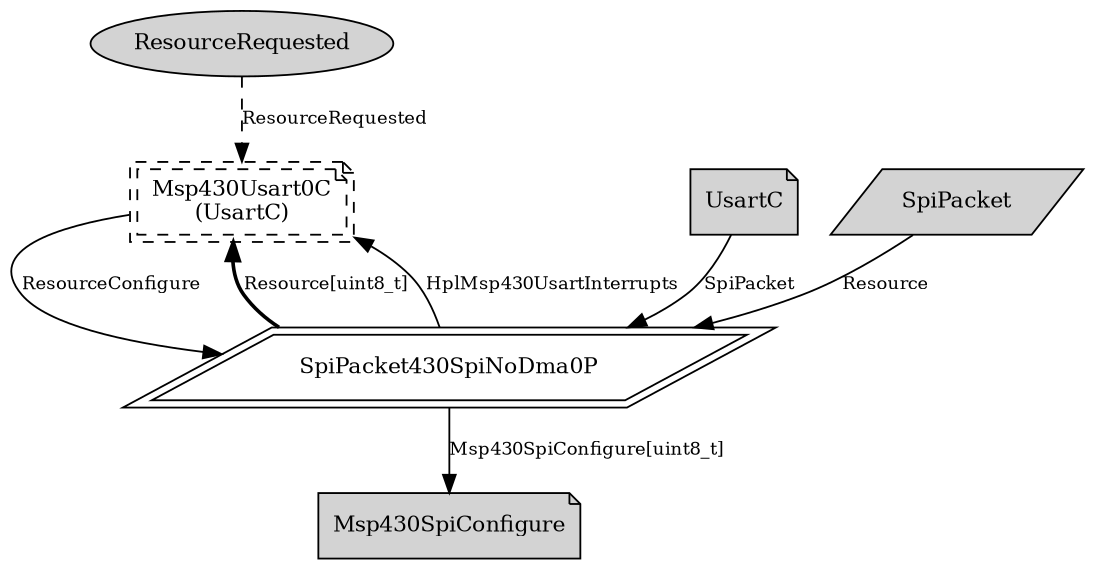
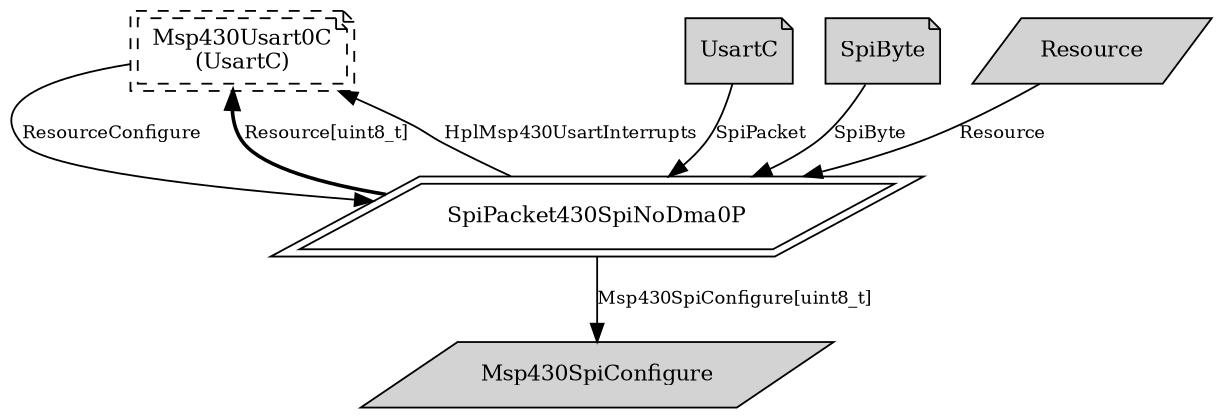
node "ResourceRequested": removed
node "SpiByte": added
node "SpiPacket": label "SpiPacket" -> "Resource"
node "Msp430SpiConfigure": shape note -> parallelogram
